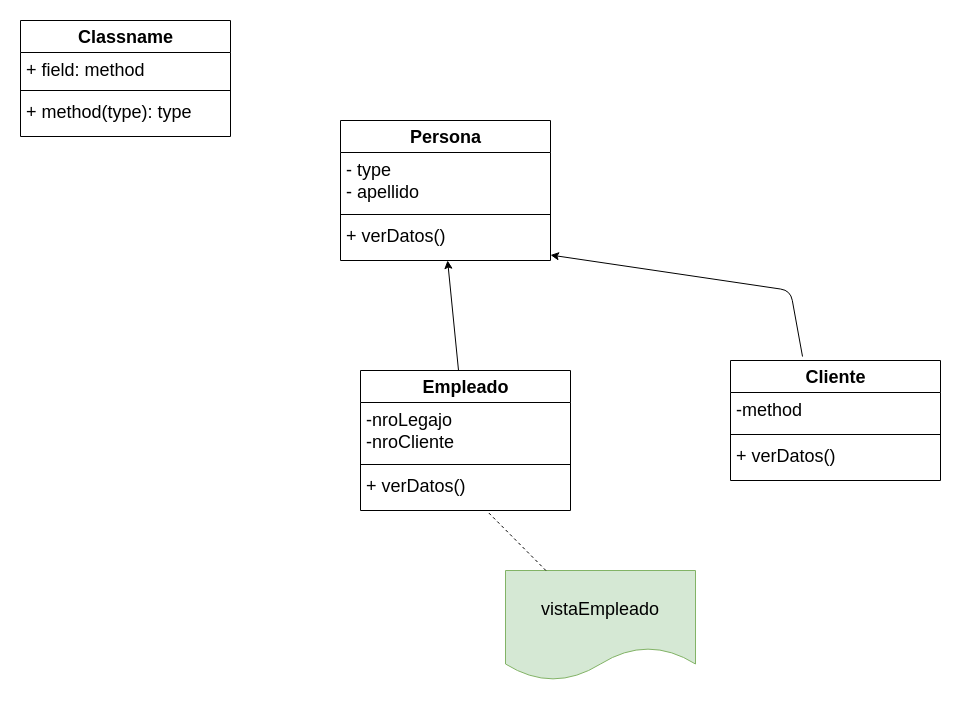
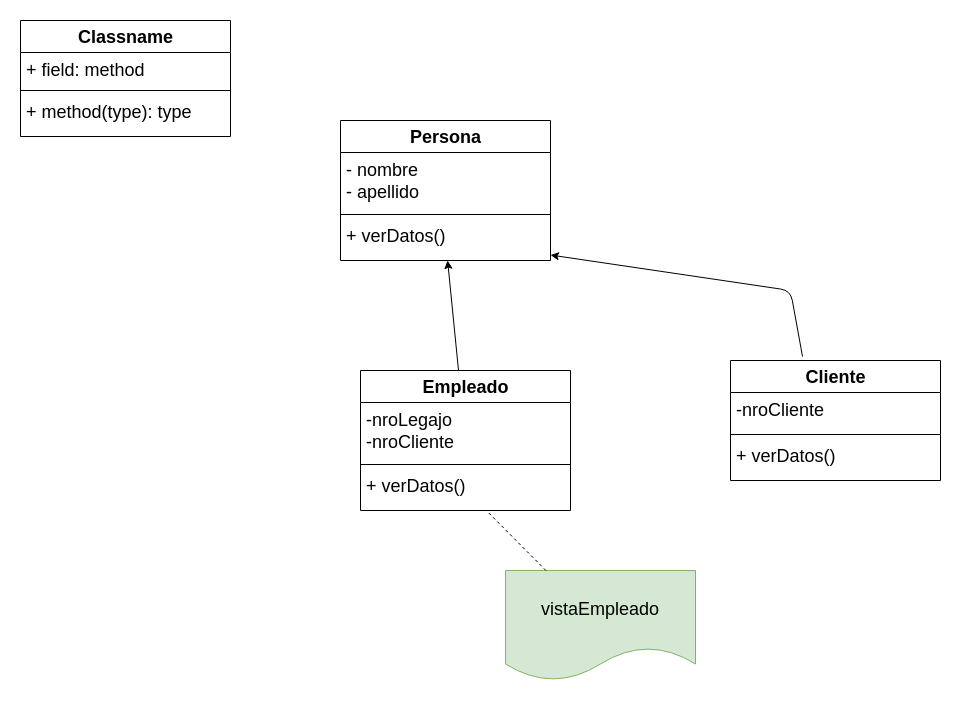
node "- type - apellido": label "- type - apellido" -> "- nombre - apellido"
node "-method": label "-method" -> "-nroCliente"
